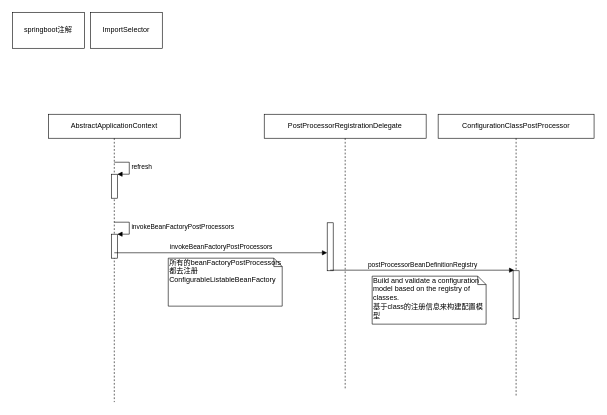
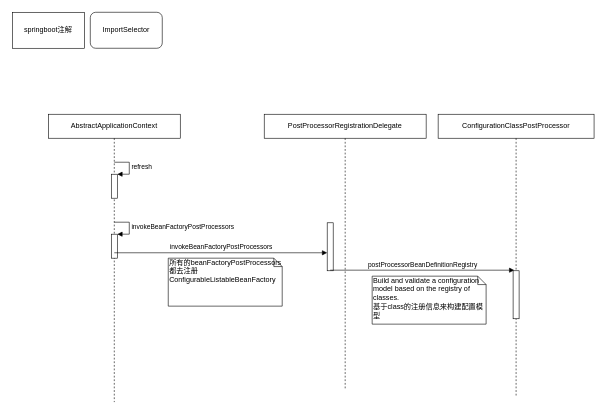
node "ImportSelector": shape rectangle -> rounded rectangle
